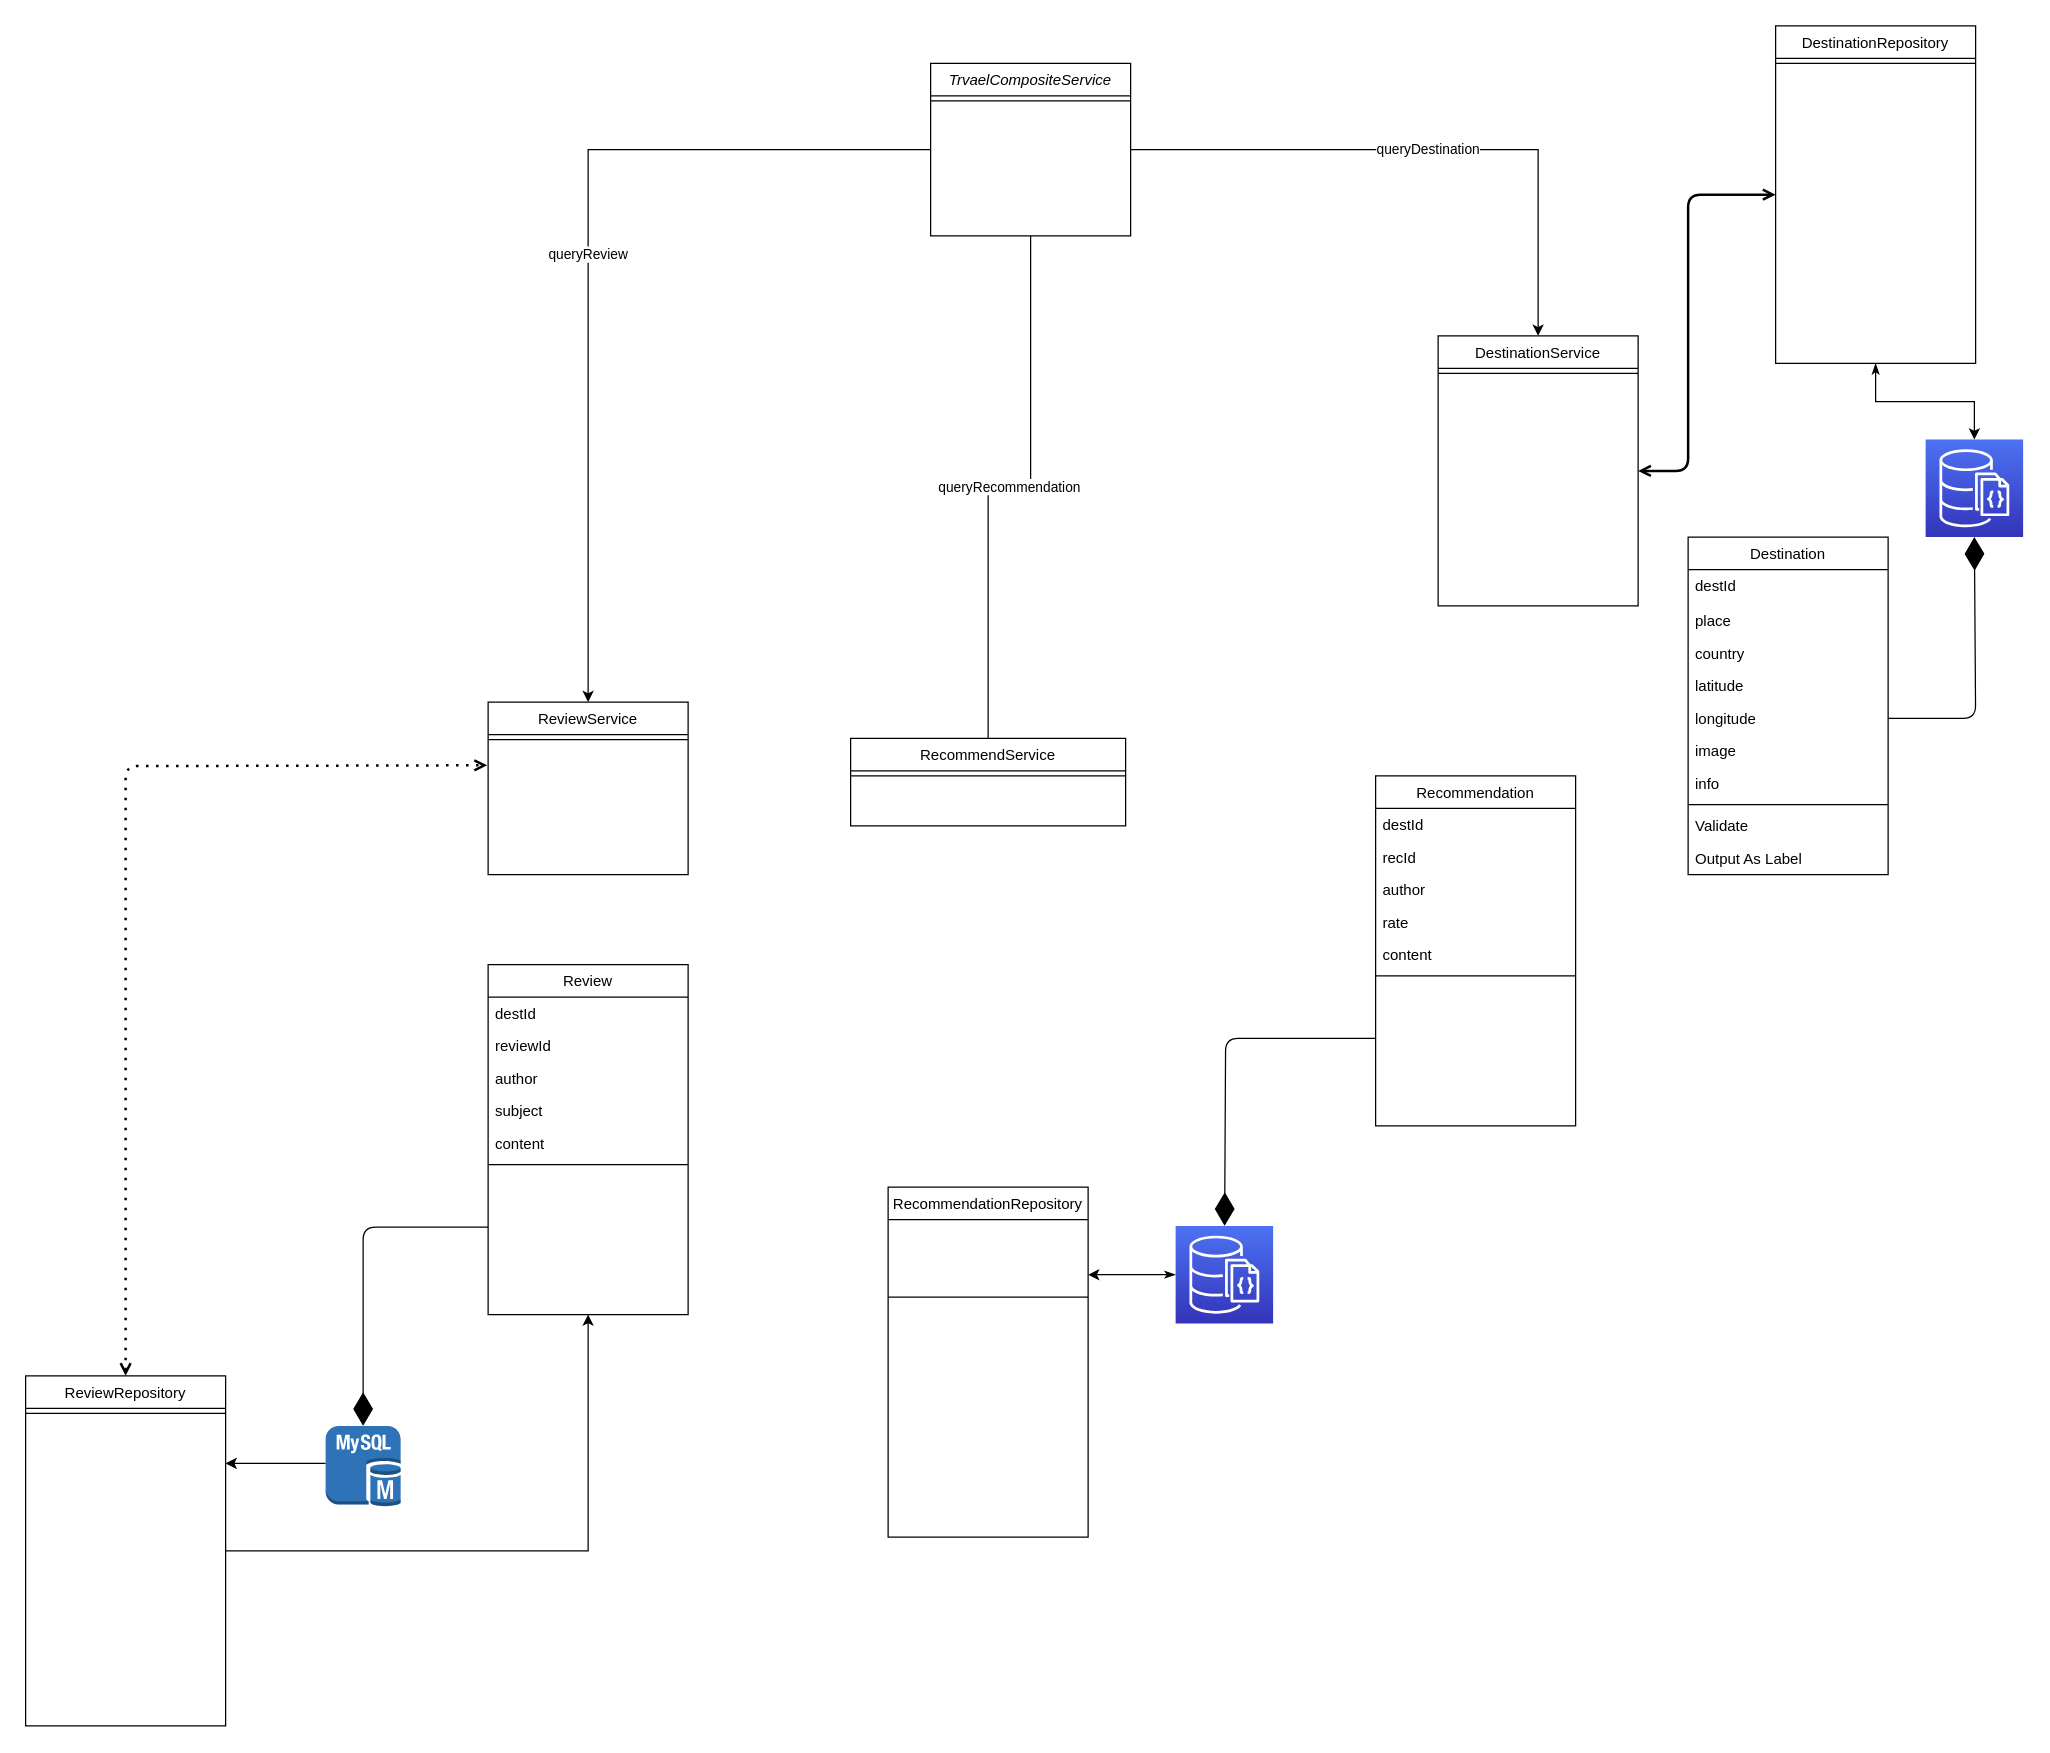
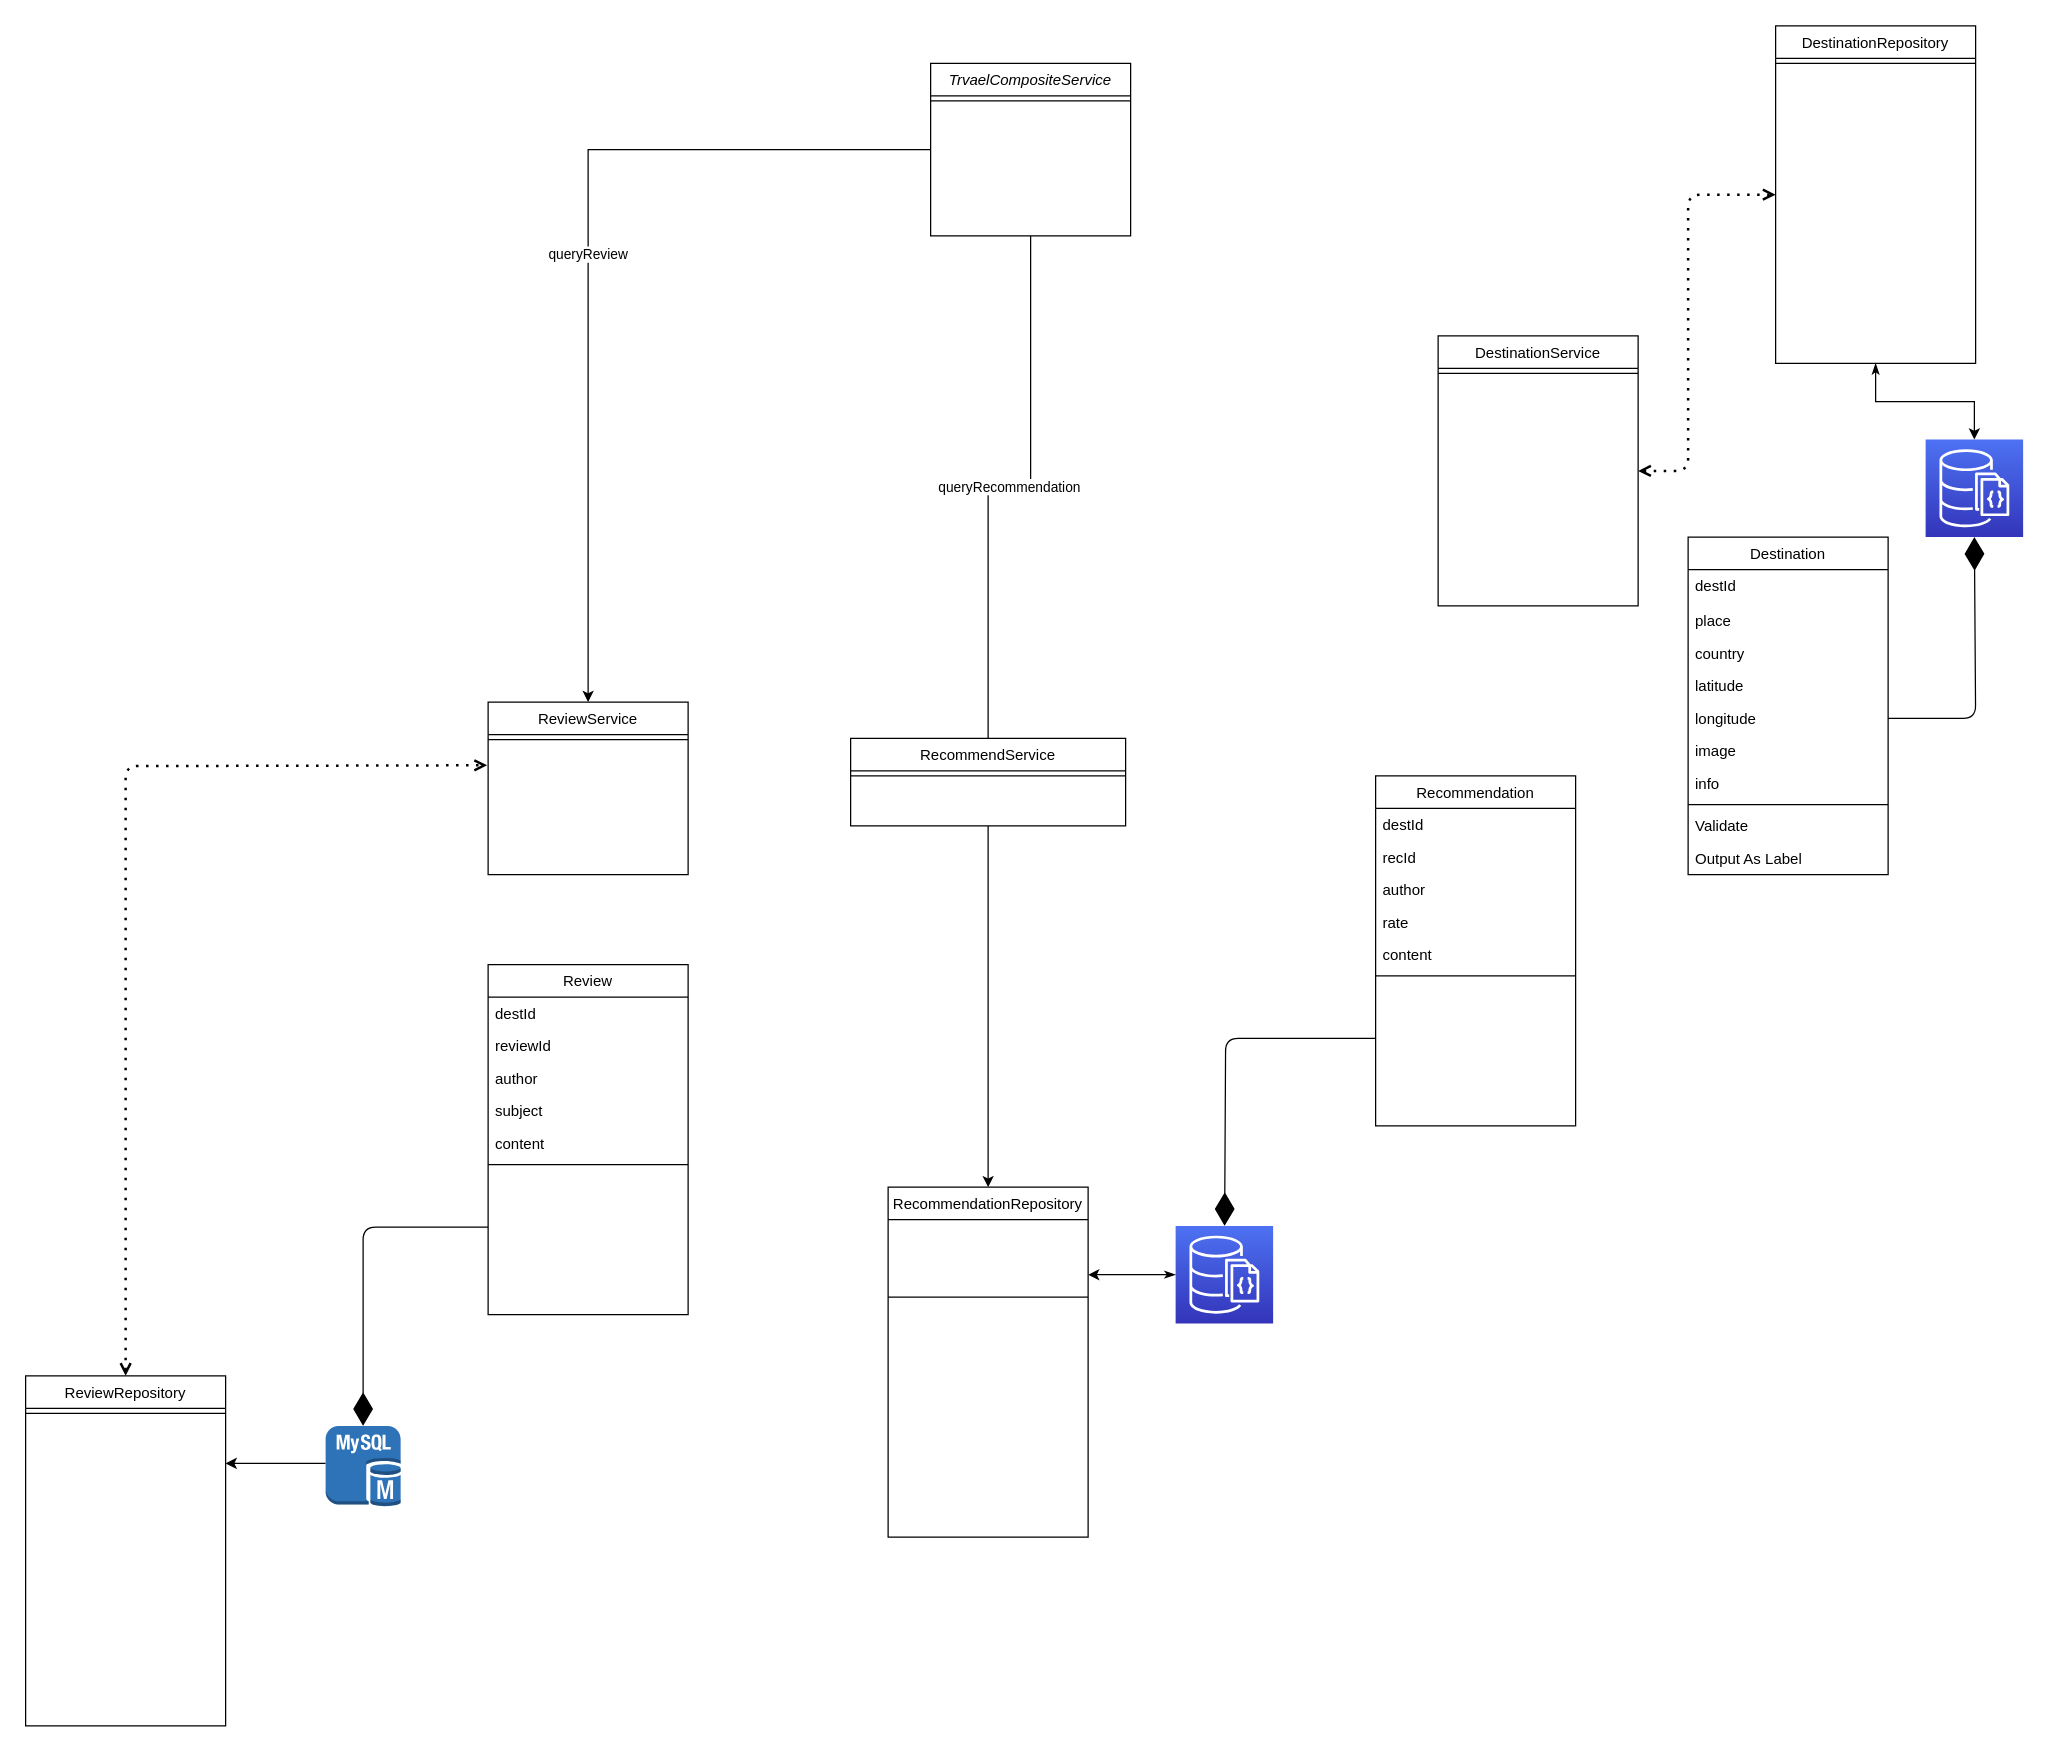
edge "TrvaelCompositeService" -> "DestinationService": removed, label "queryDestination"
edge "DestinationRepository" -- "DestinationService": style solid -> dashed
edge "RecommendService" -> "RecommendationRepository": added
edge "ReviewRepository" -> "Review": removed
